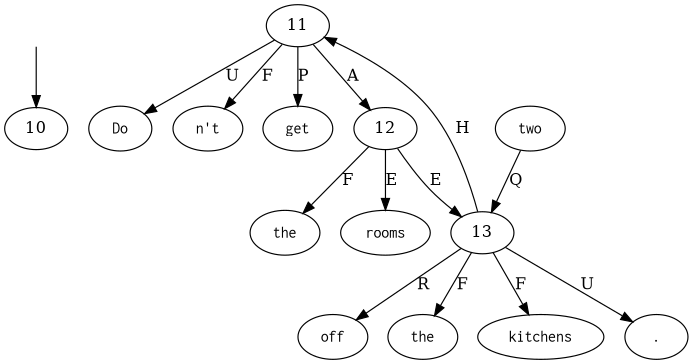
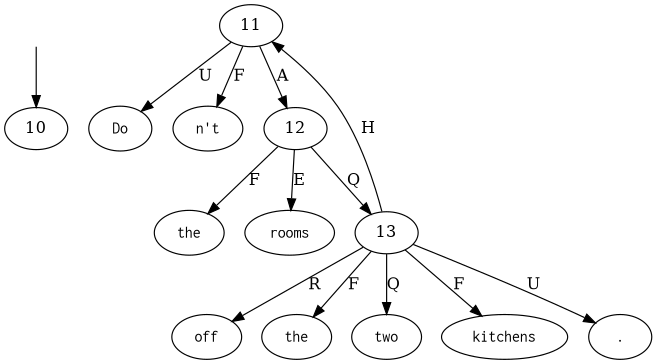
node "get": removed
edge "two" -> "13": reversed
edge "12" -> "13": label "E" -> "Q"
